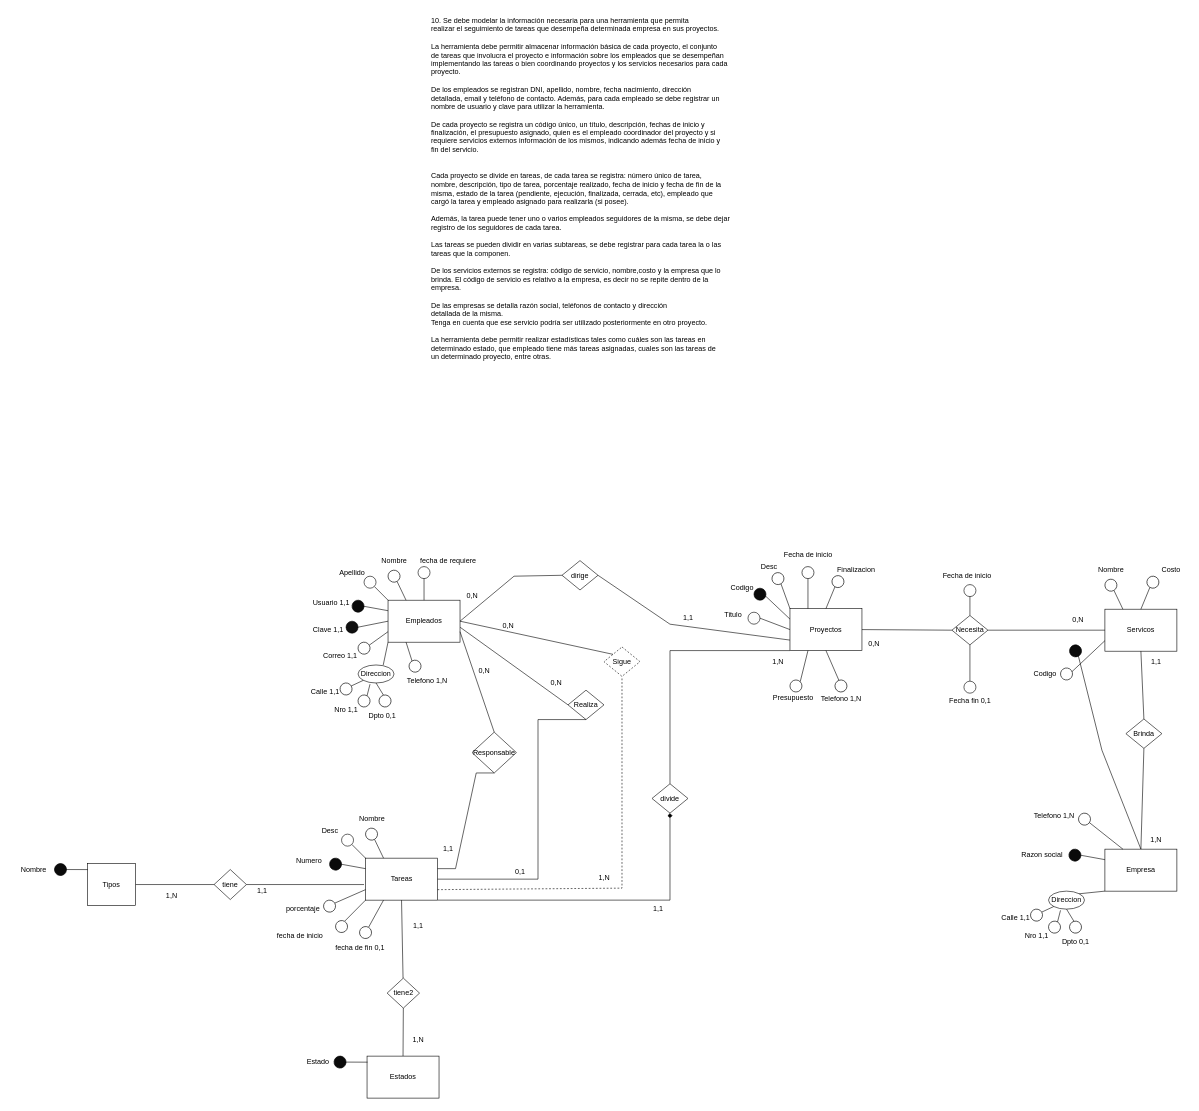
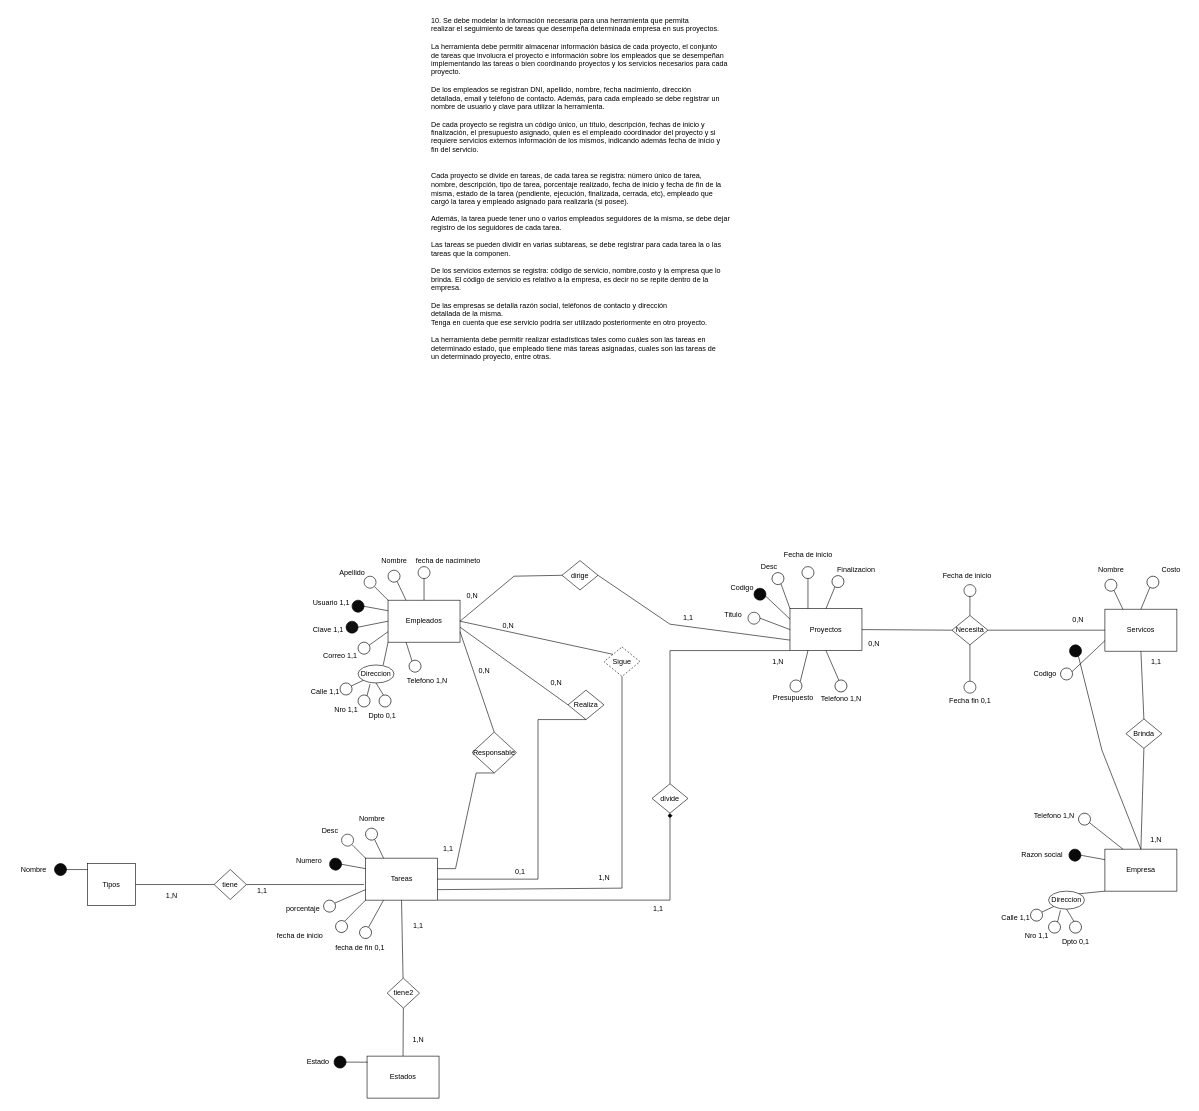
node "fecha de requiere": label "fecha de requiere" -> "fecha de nacimineto"
edge "Sigue" -- "Tareas": style dashed -> solid
